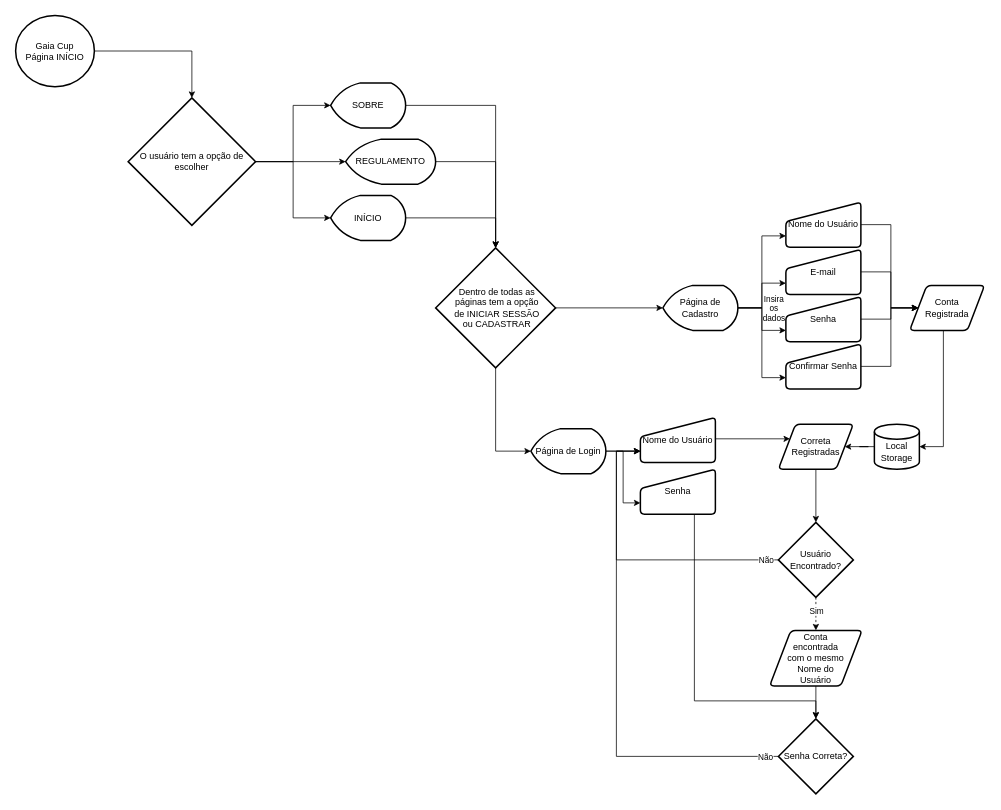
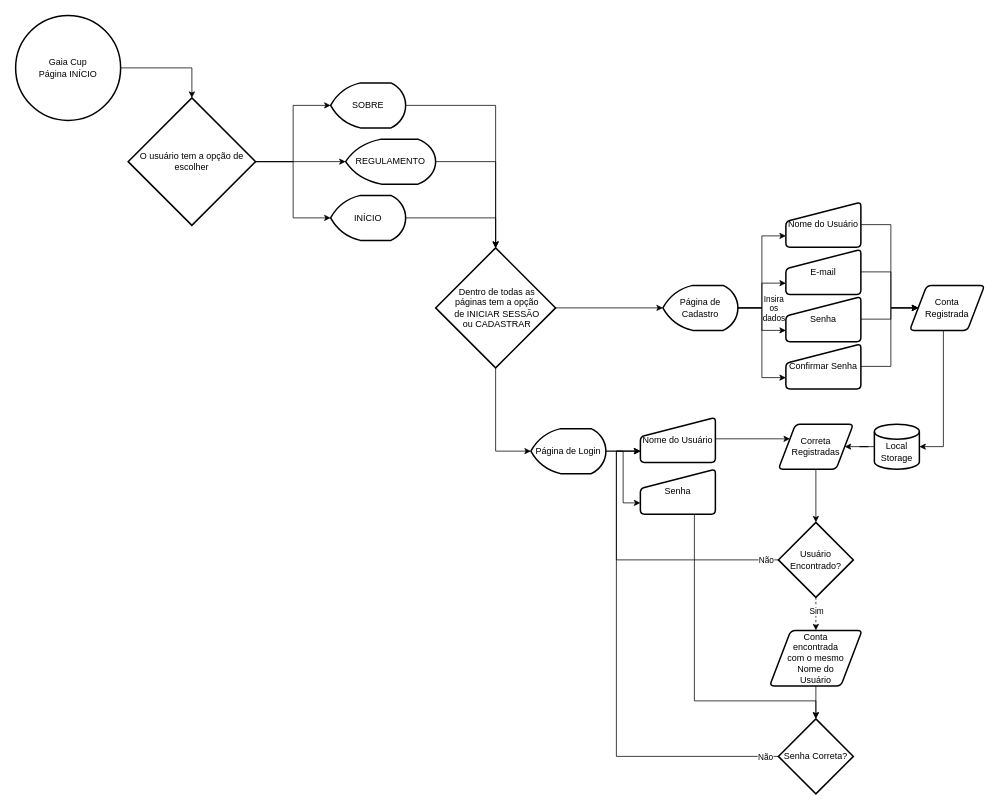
node "Gaia Cup Página INÍCIO": size 79x71 -> 105x105
